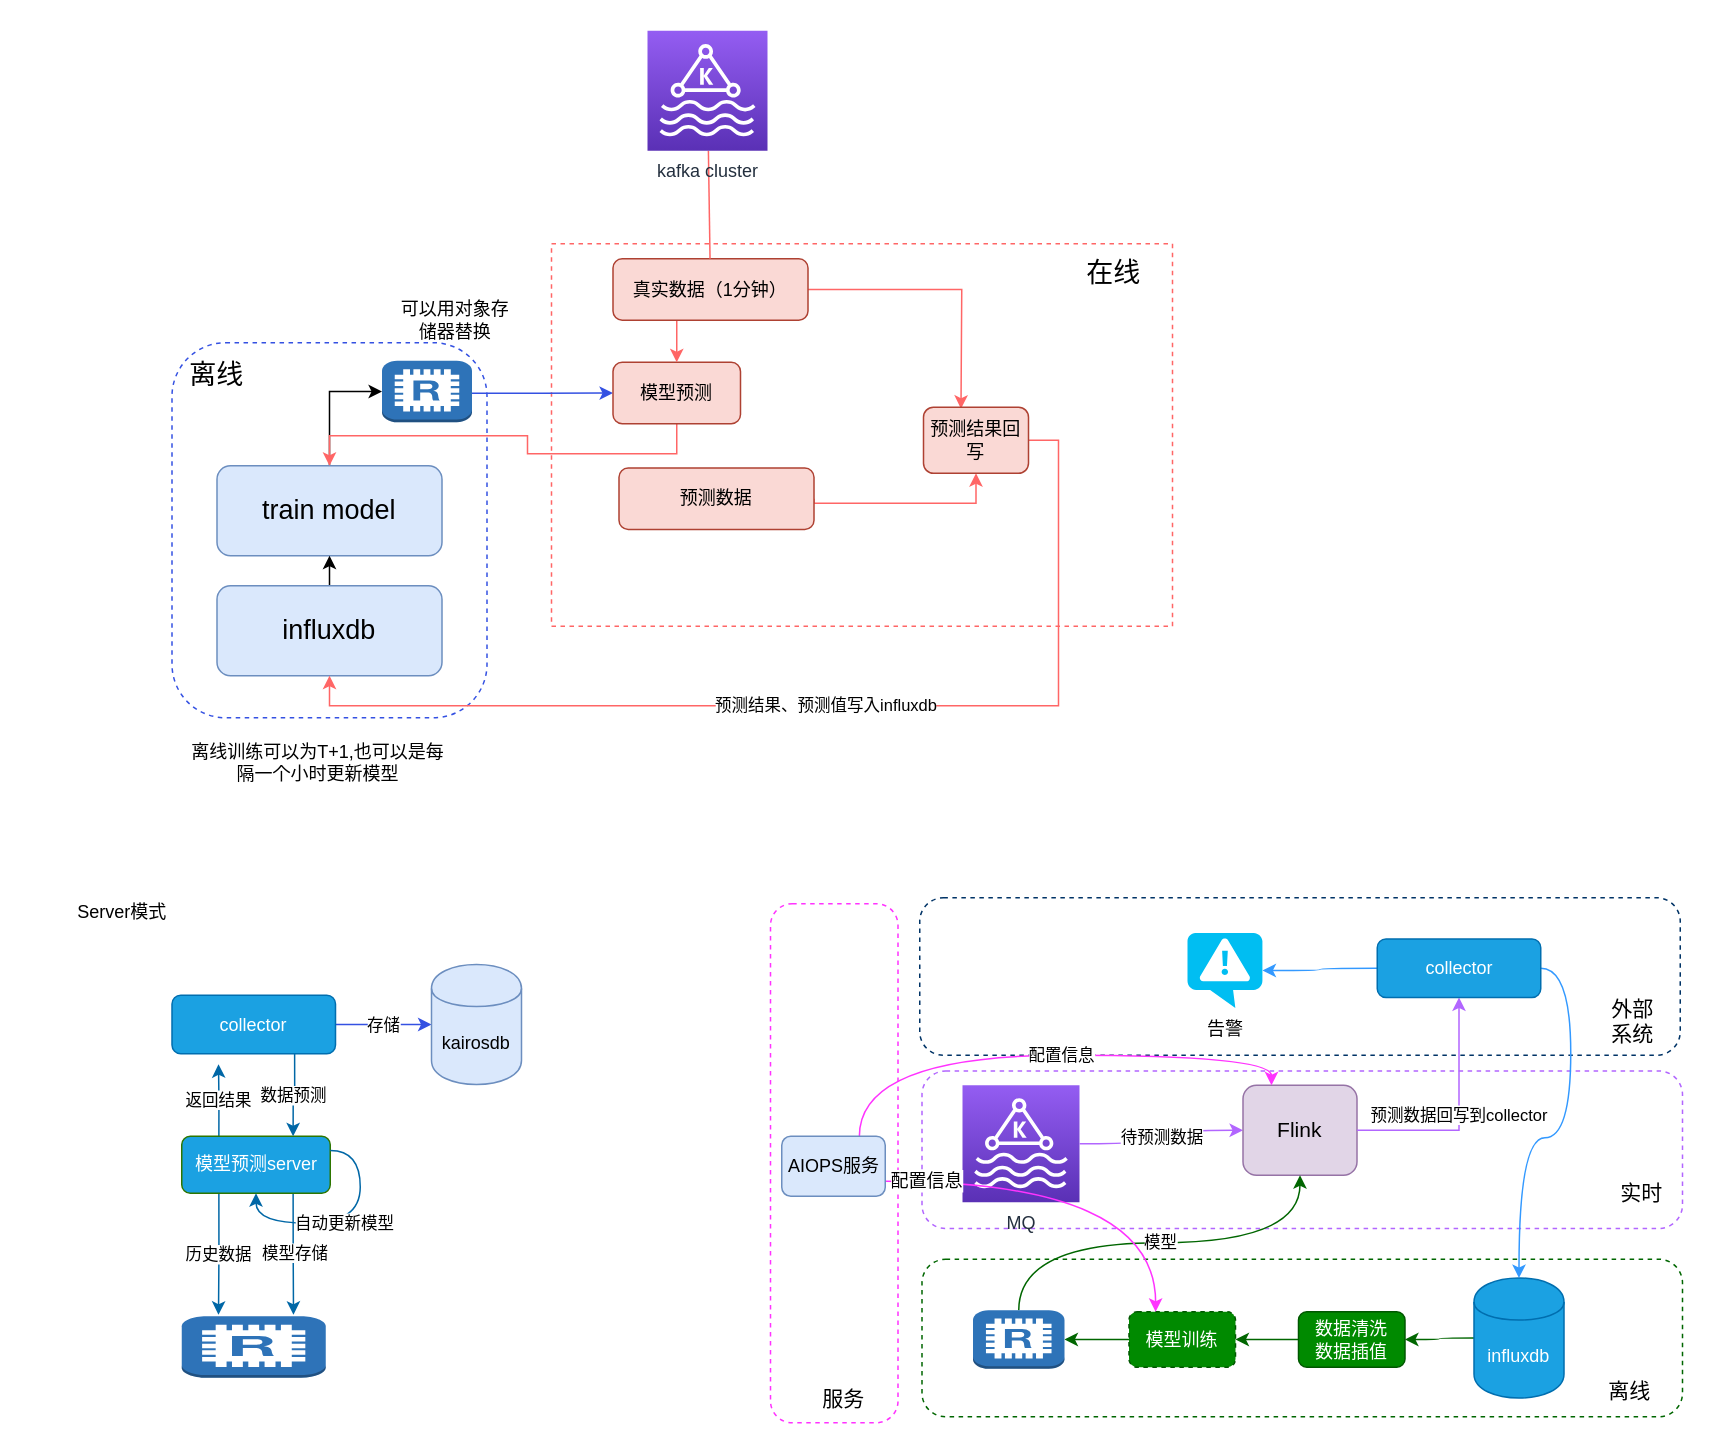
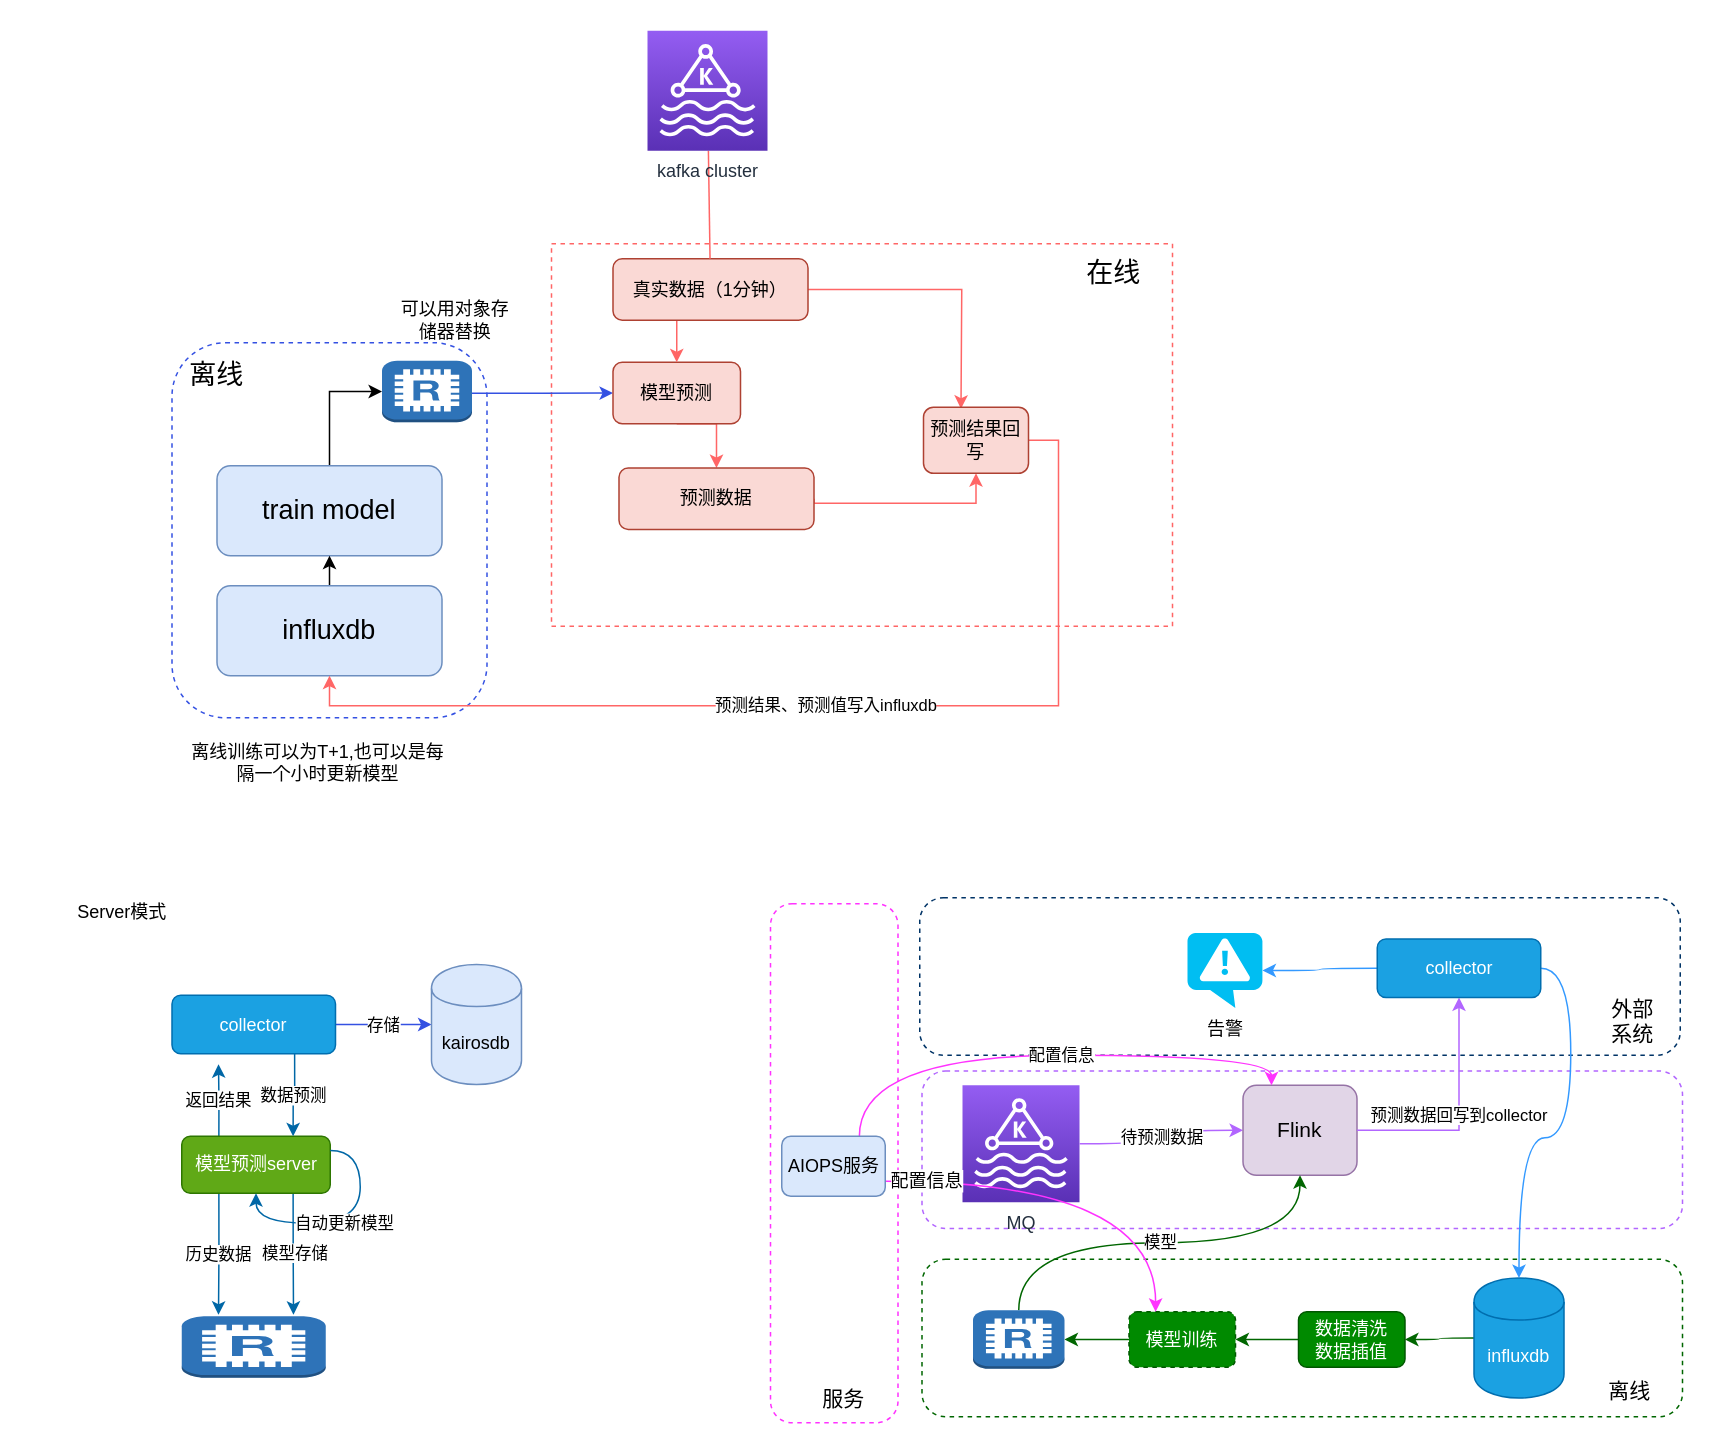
edge "模型预测" -> "train model": now "模型预测" -> "预测数据"
node "模型预测server": fillcolor #1ba1e2 -> #60a917
node "实时": removed
